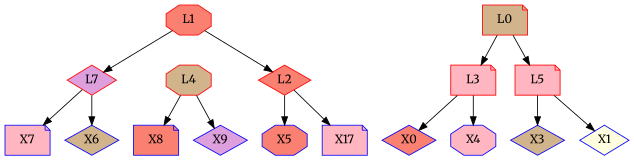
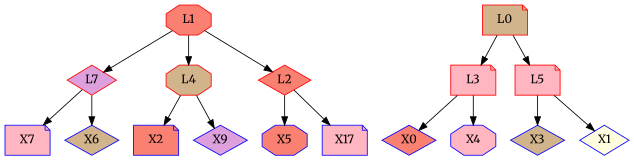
edge "L1" -> "L4": added
node "X8": label "X8" -> "X2"
